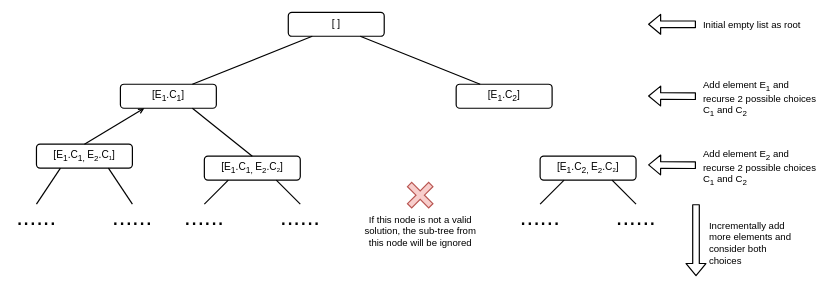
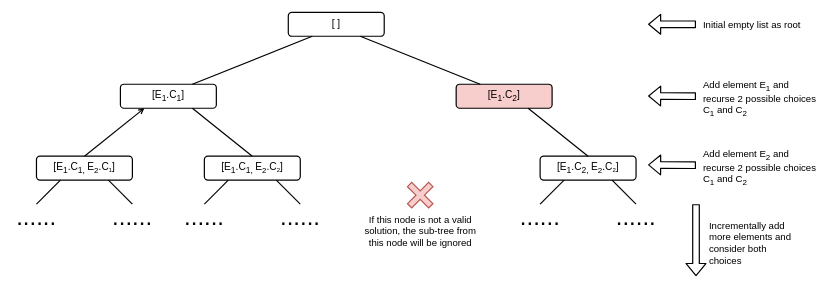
node "[E1.C2]": fillcolor #ffffff -> #f8cecc
edge "[E1.C2]" -- "[E1.C2, E2.C2]": added
node "[E1.C1, E2.C1]": moved (84, 156) -> (84, 168)
